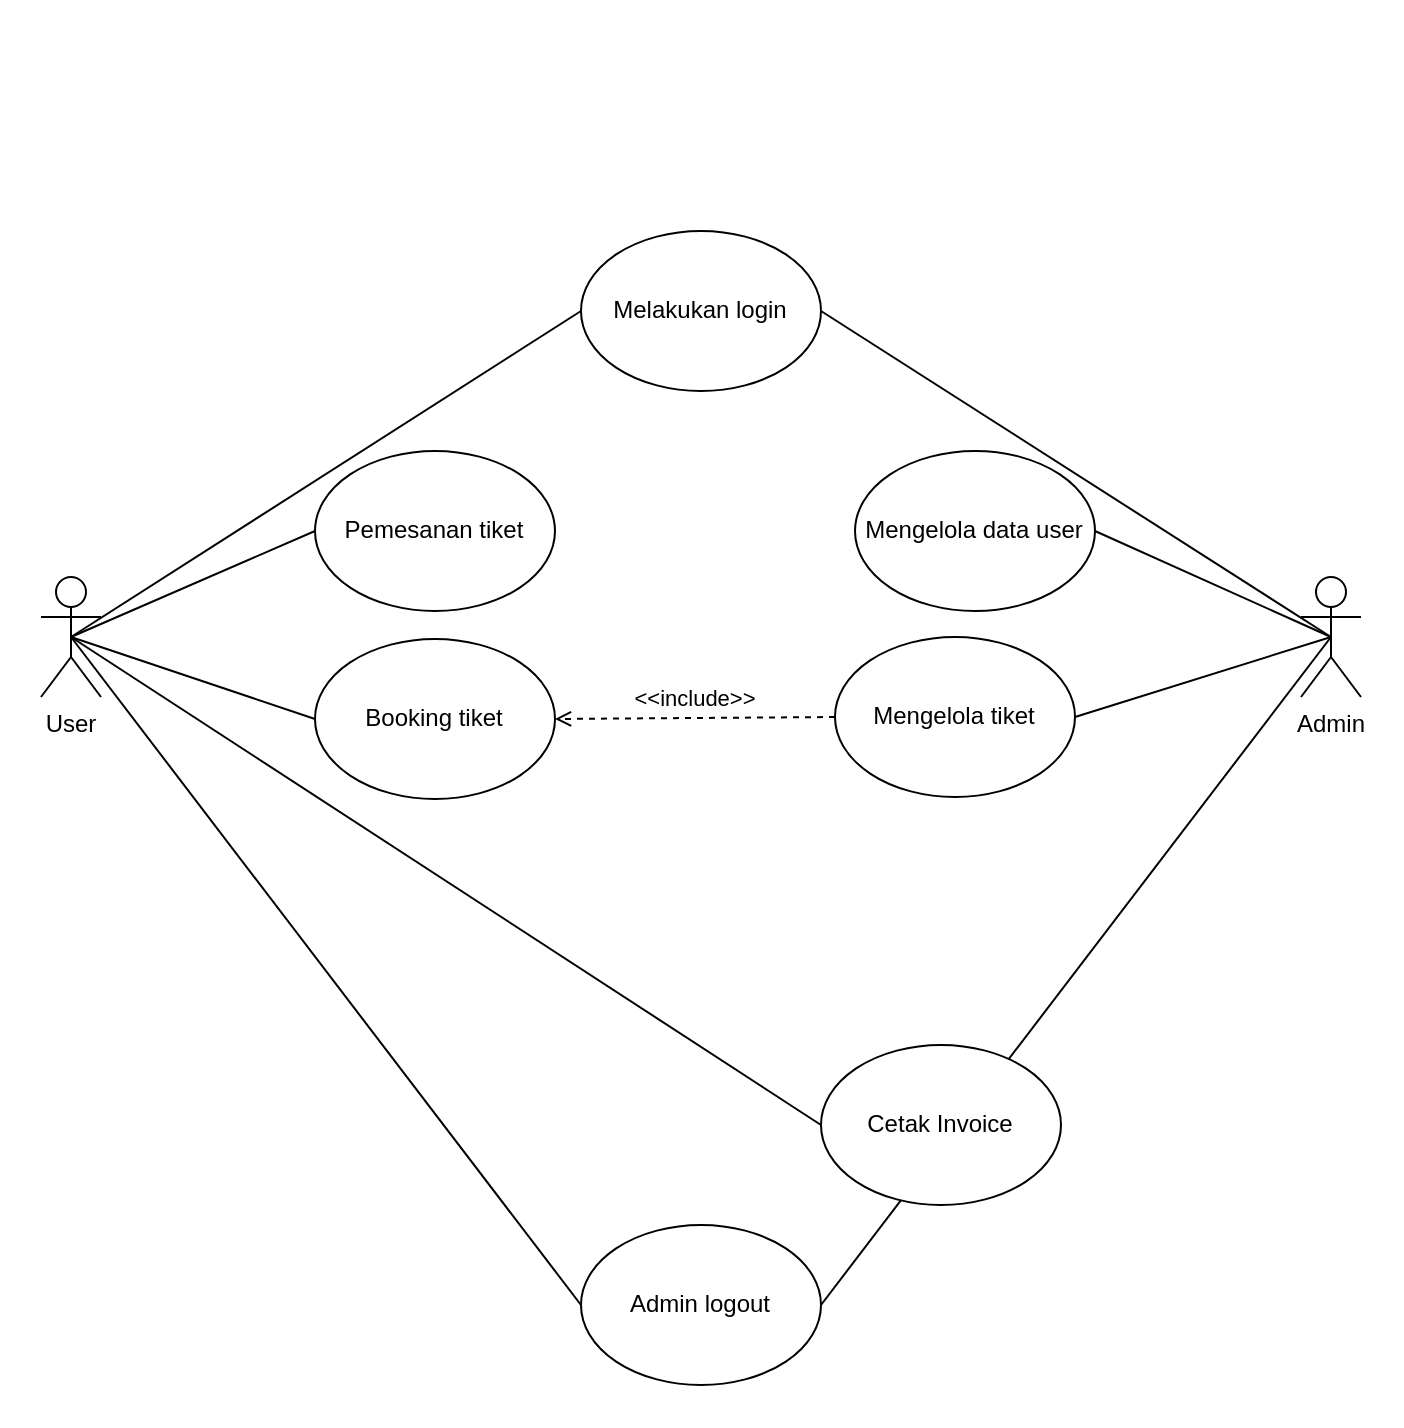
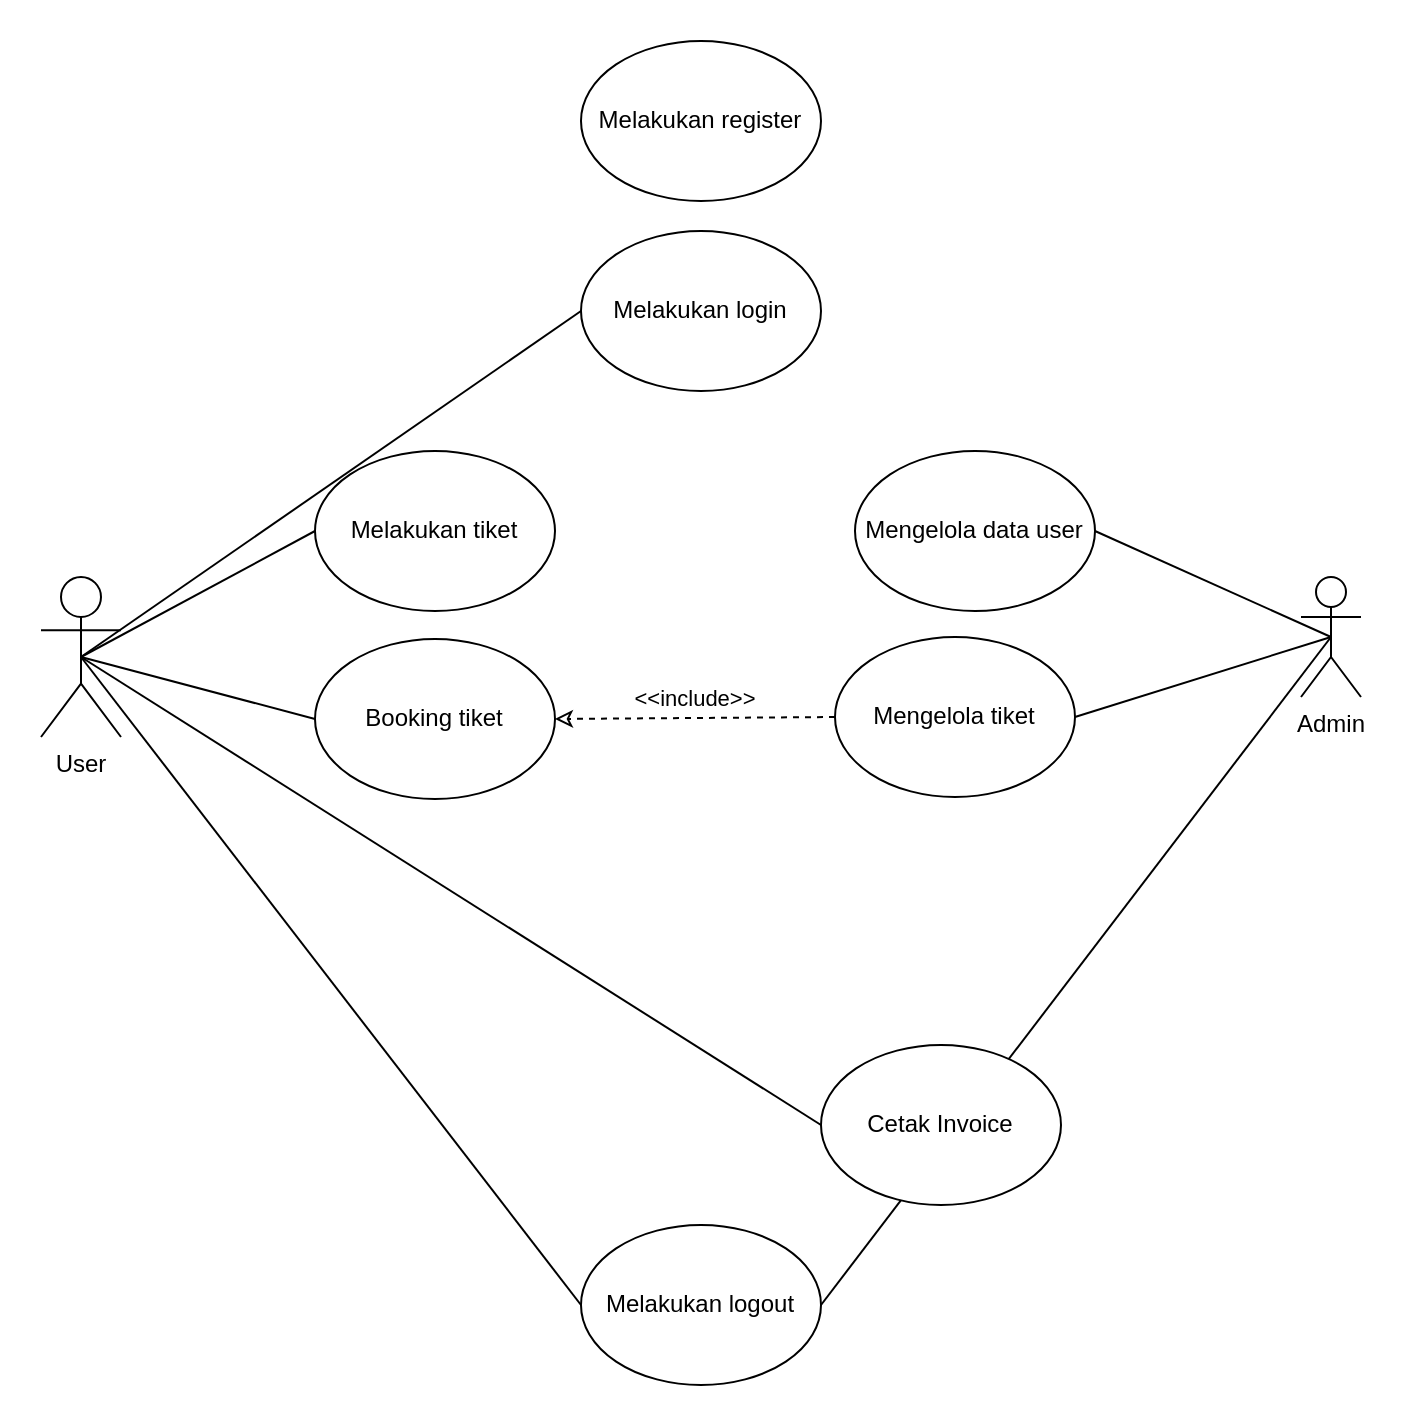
node "Melakukan register": added
edge "Melakukan login" -- "Admin": removed
node "Pemesanan tiket": label "Pemesanan tiket" -> "Melakukan tiket"
node "User": size 60x120 -> 80x160
edge "Mengelola tiket" -> "Booking tiket": arrowhead open -> classic
node "Admin logout": label "Admin logout" -> "Melakukan logout"
